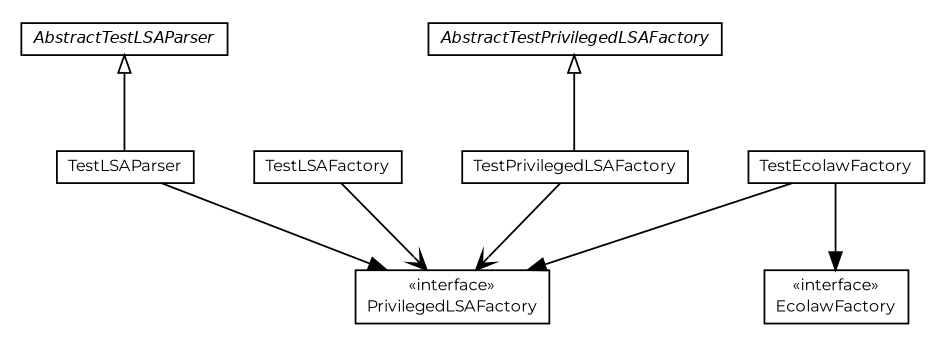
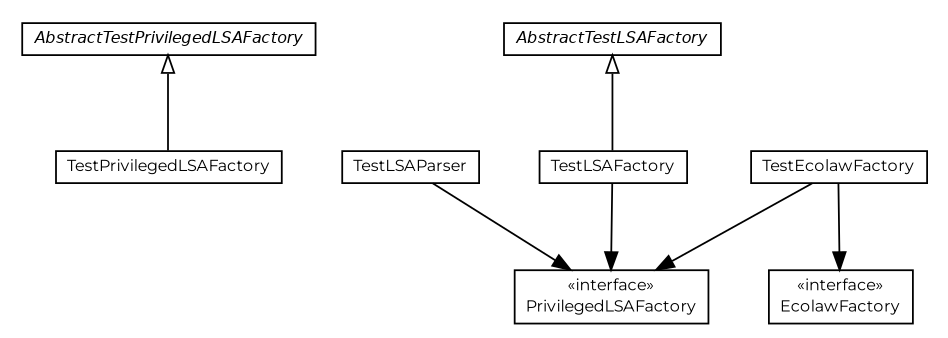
node "AbstractTestLSAParser": removed
node "AbstractTestLSAFactory": added
edge "TestLSAFactory" -> "PrivilegedLSAFactory": arrowhead open -> normal
edge "TestPrivilegedLSAFactory" -> "PrivilegedLSAFactory": removed
